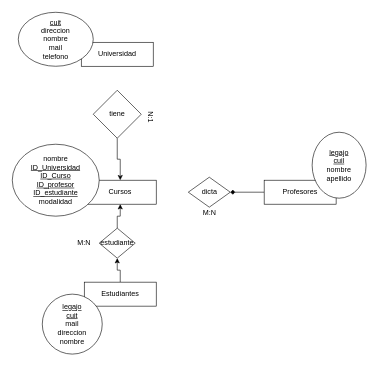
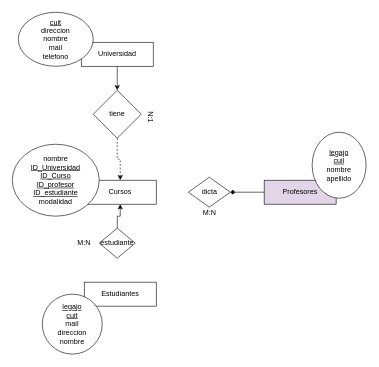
edge "Universidad" -> "tiene": added
edge "tiene" -> "Cursos": style solid -> dashed
node "Profesores": fillcolor #ffffff -> #e1d5e7
edge "Estudiantes" -> "estudiante": removed
